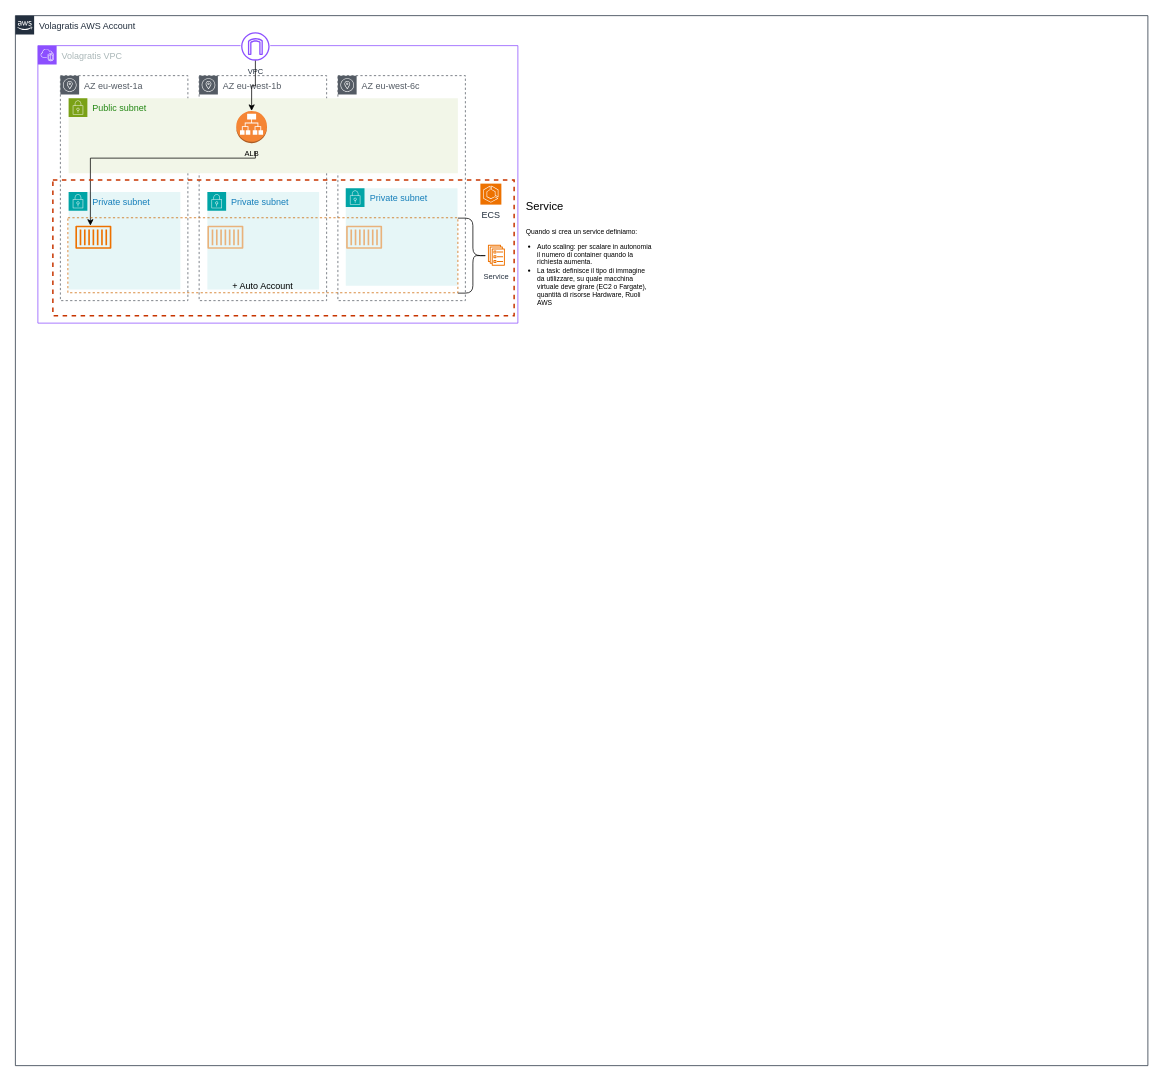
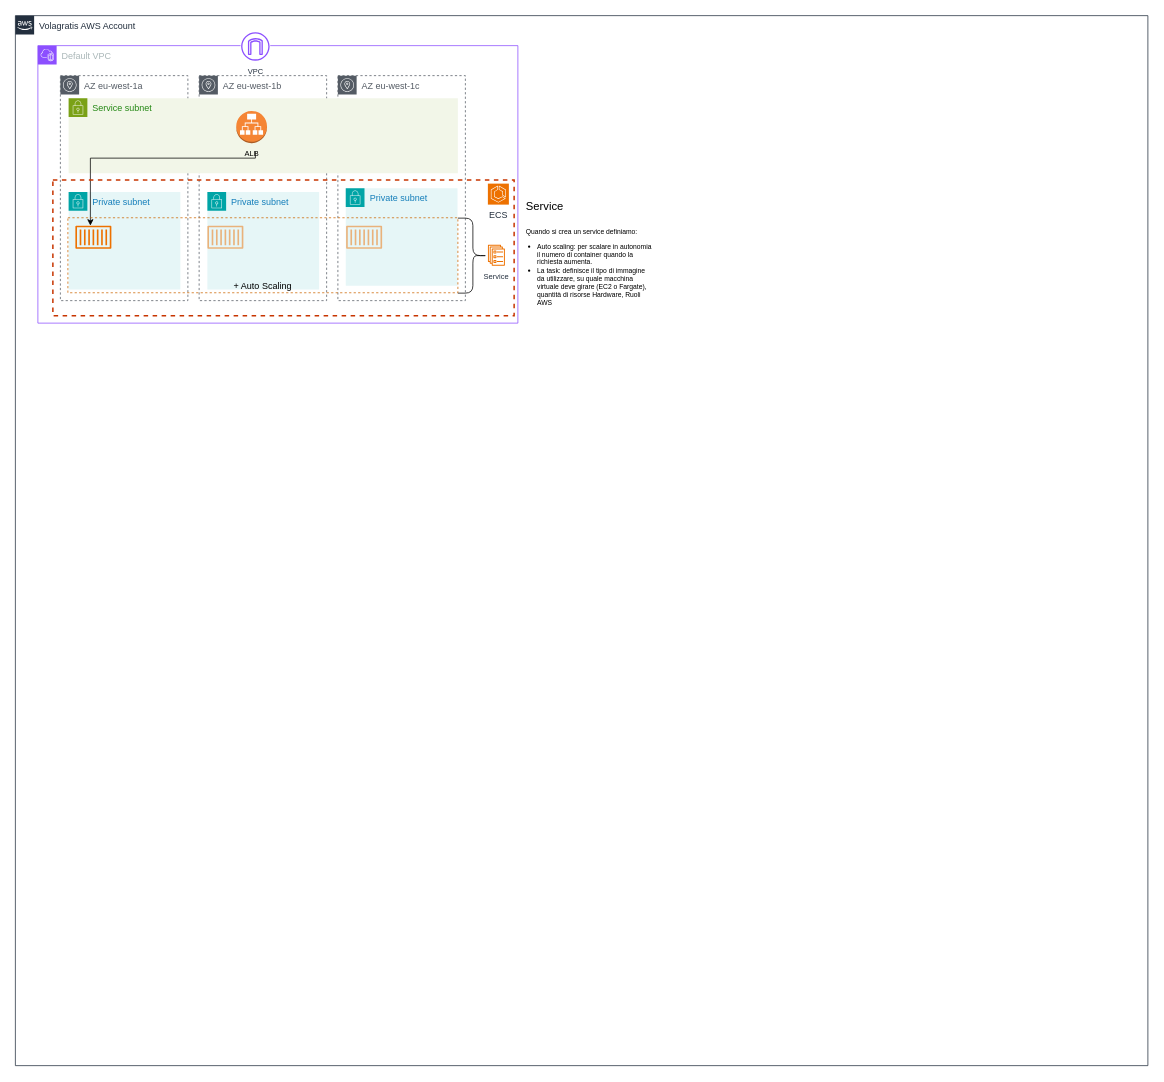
node "Volagratis VPC": label "Volagratis VPC" -> "Default VPC"
edge "VPC" -> "ALB": removed
node "AZ eu-west-6c": label "AZ eu-west-6c" -> "AZ eu-west-1c"
node "Public subnet": label "Public subnet" -> "Service subnet"
node "ECS": moved (491, 194) -> (498, 194)
node "+ Auto Account": label "+ Auto Account" -> "+ Auto Scaling"
